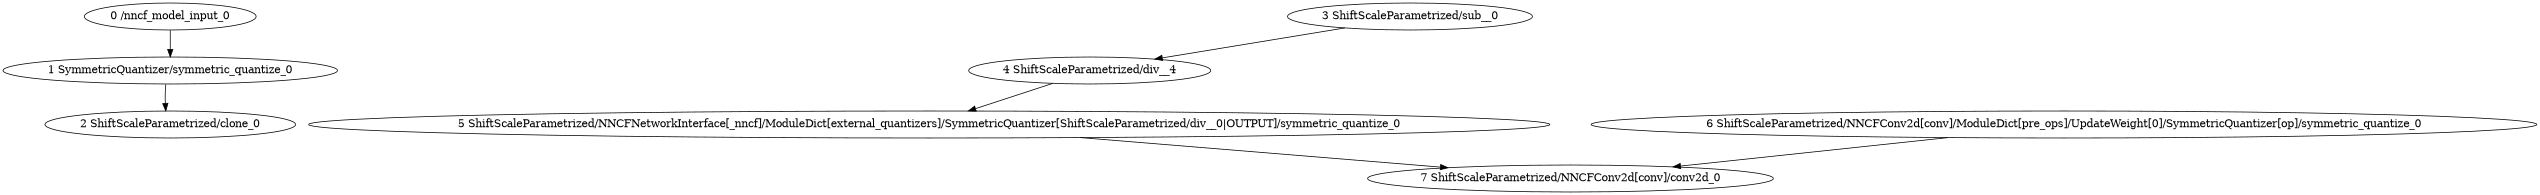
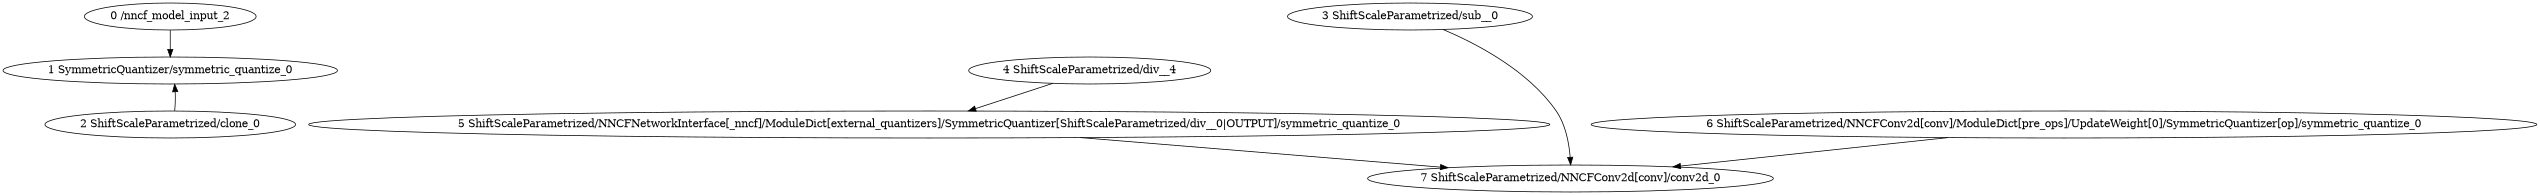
node "0 /nncf_model_input_0": label "0 /nncf_model_input_0" -> "0 /nncf_model_input_2"
edge "3 ShiftScaleParametrized/sub__0" -> "4 ShiftScaleParametrized/div__4": now "3 ShiftScaleParametrized/sub__0" -> "7 ShiftScaleParametrized/NNCFConv2d[conv]/conv2d_0"
edge "1 SymmetricQuantizer/symmetric_quantize_0" -> "2 ShiftScaleParametrized/clone_0": reversed
